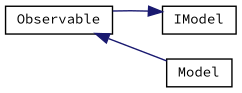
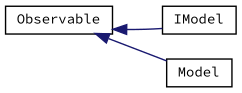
edge "Observable" -> "IModel": reversed
